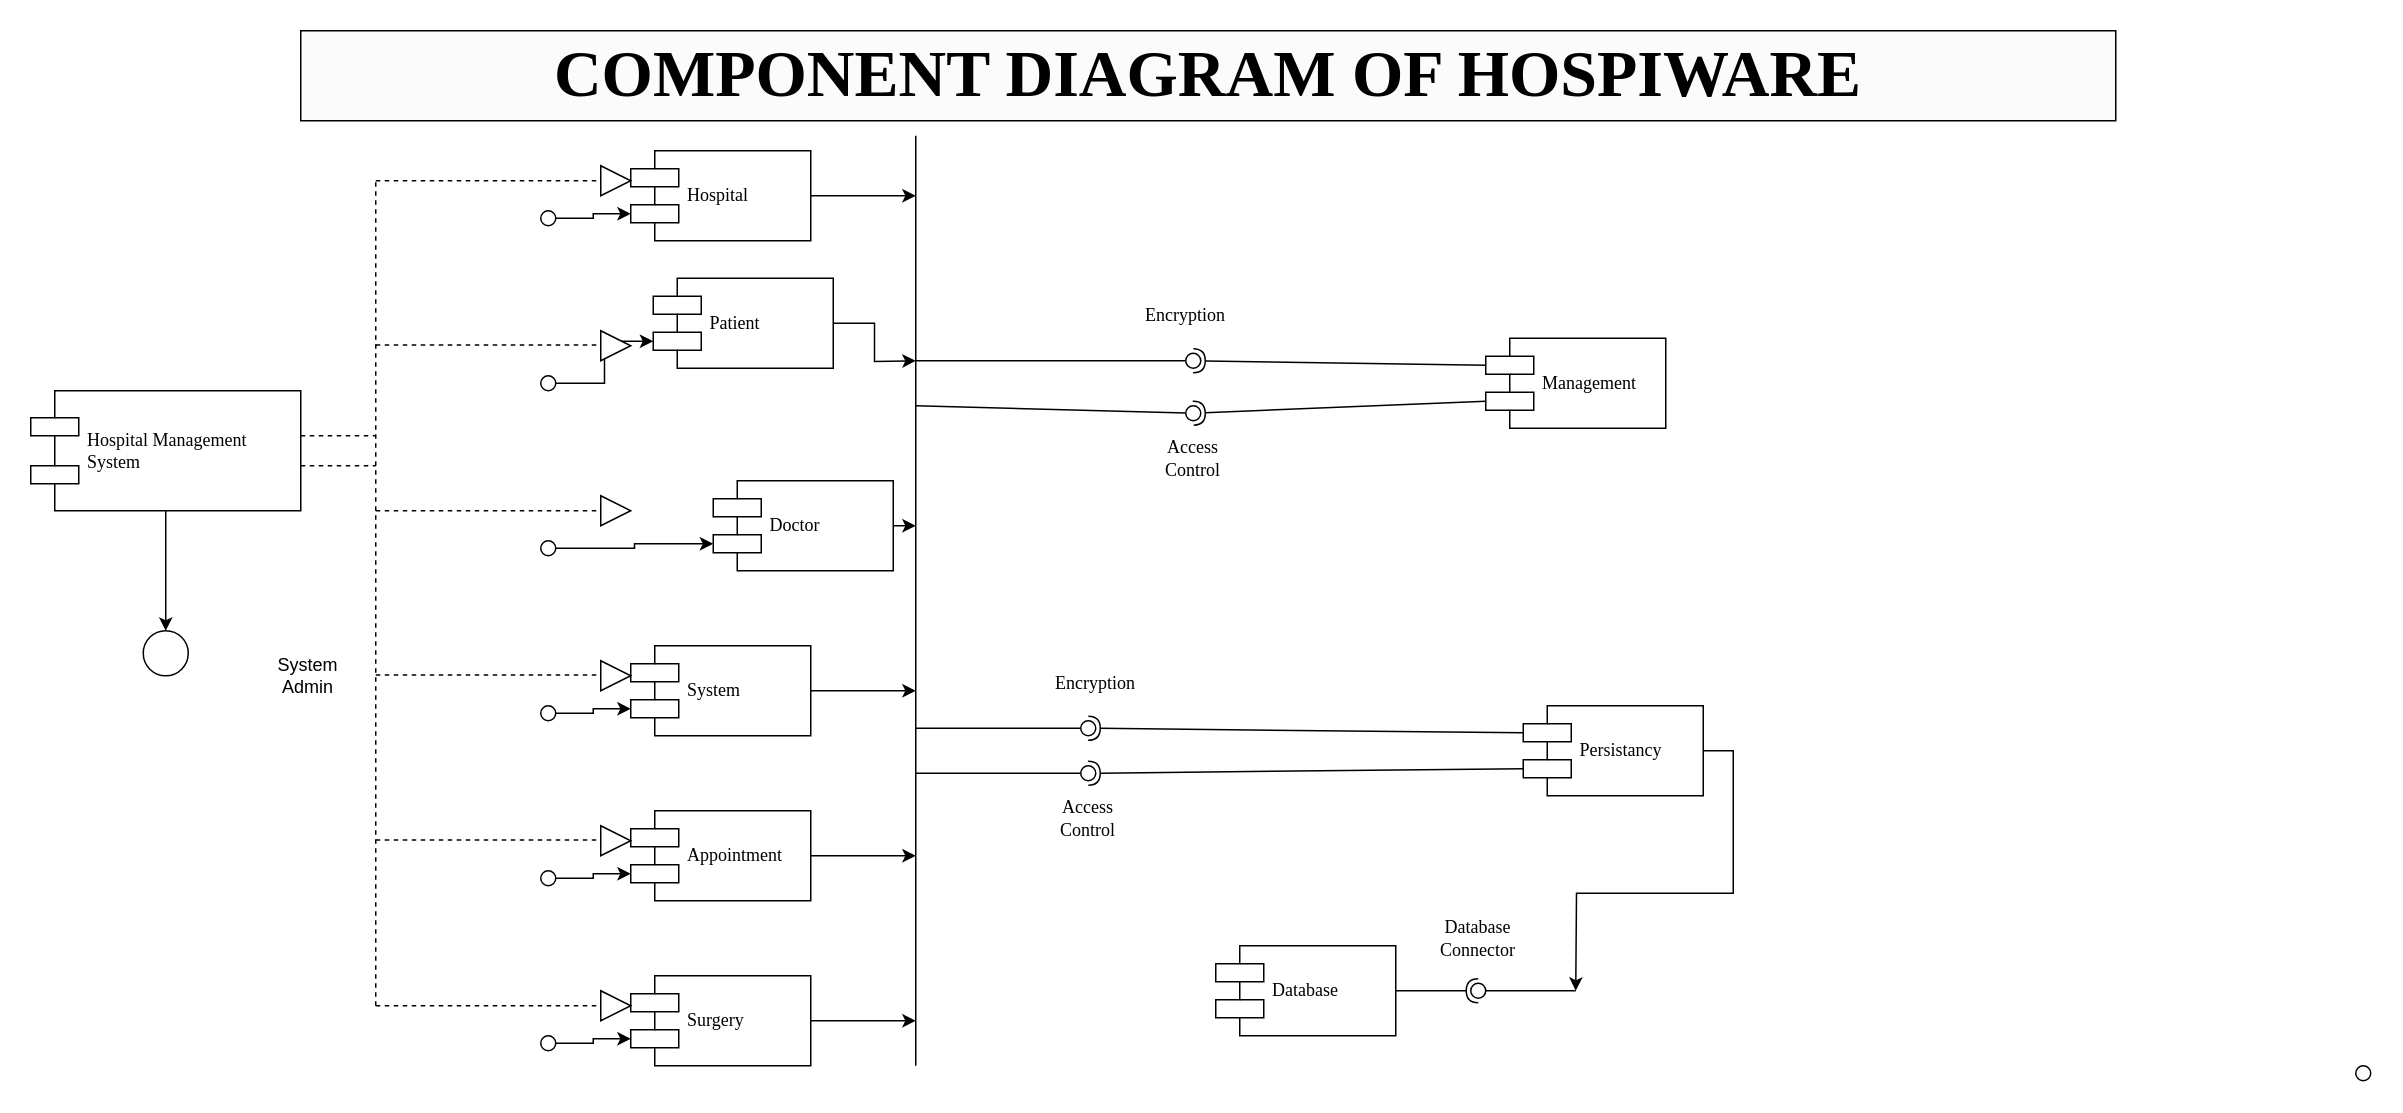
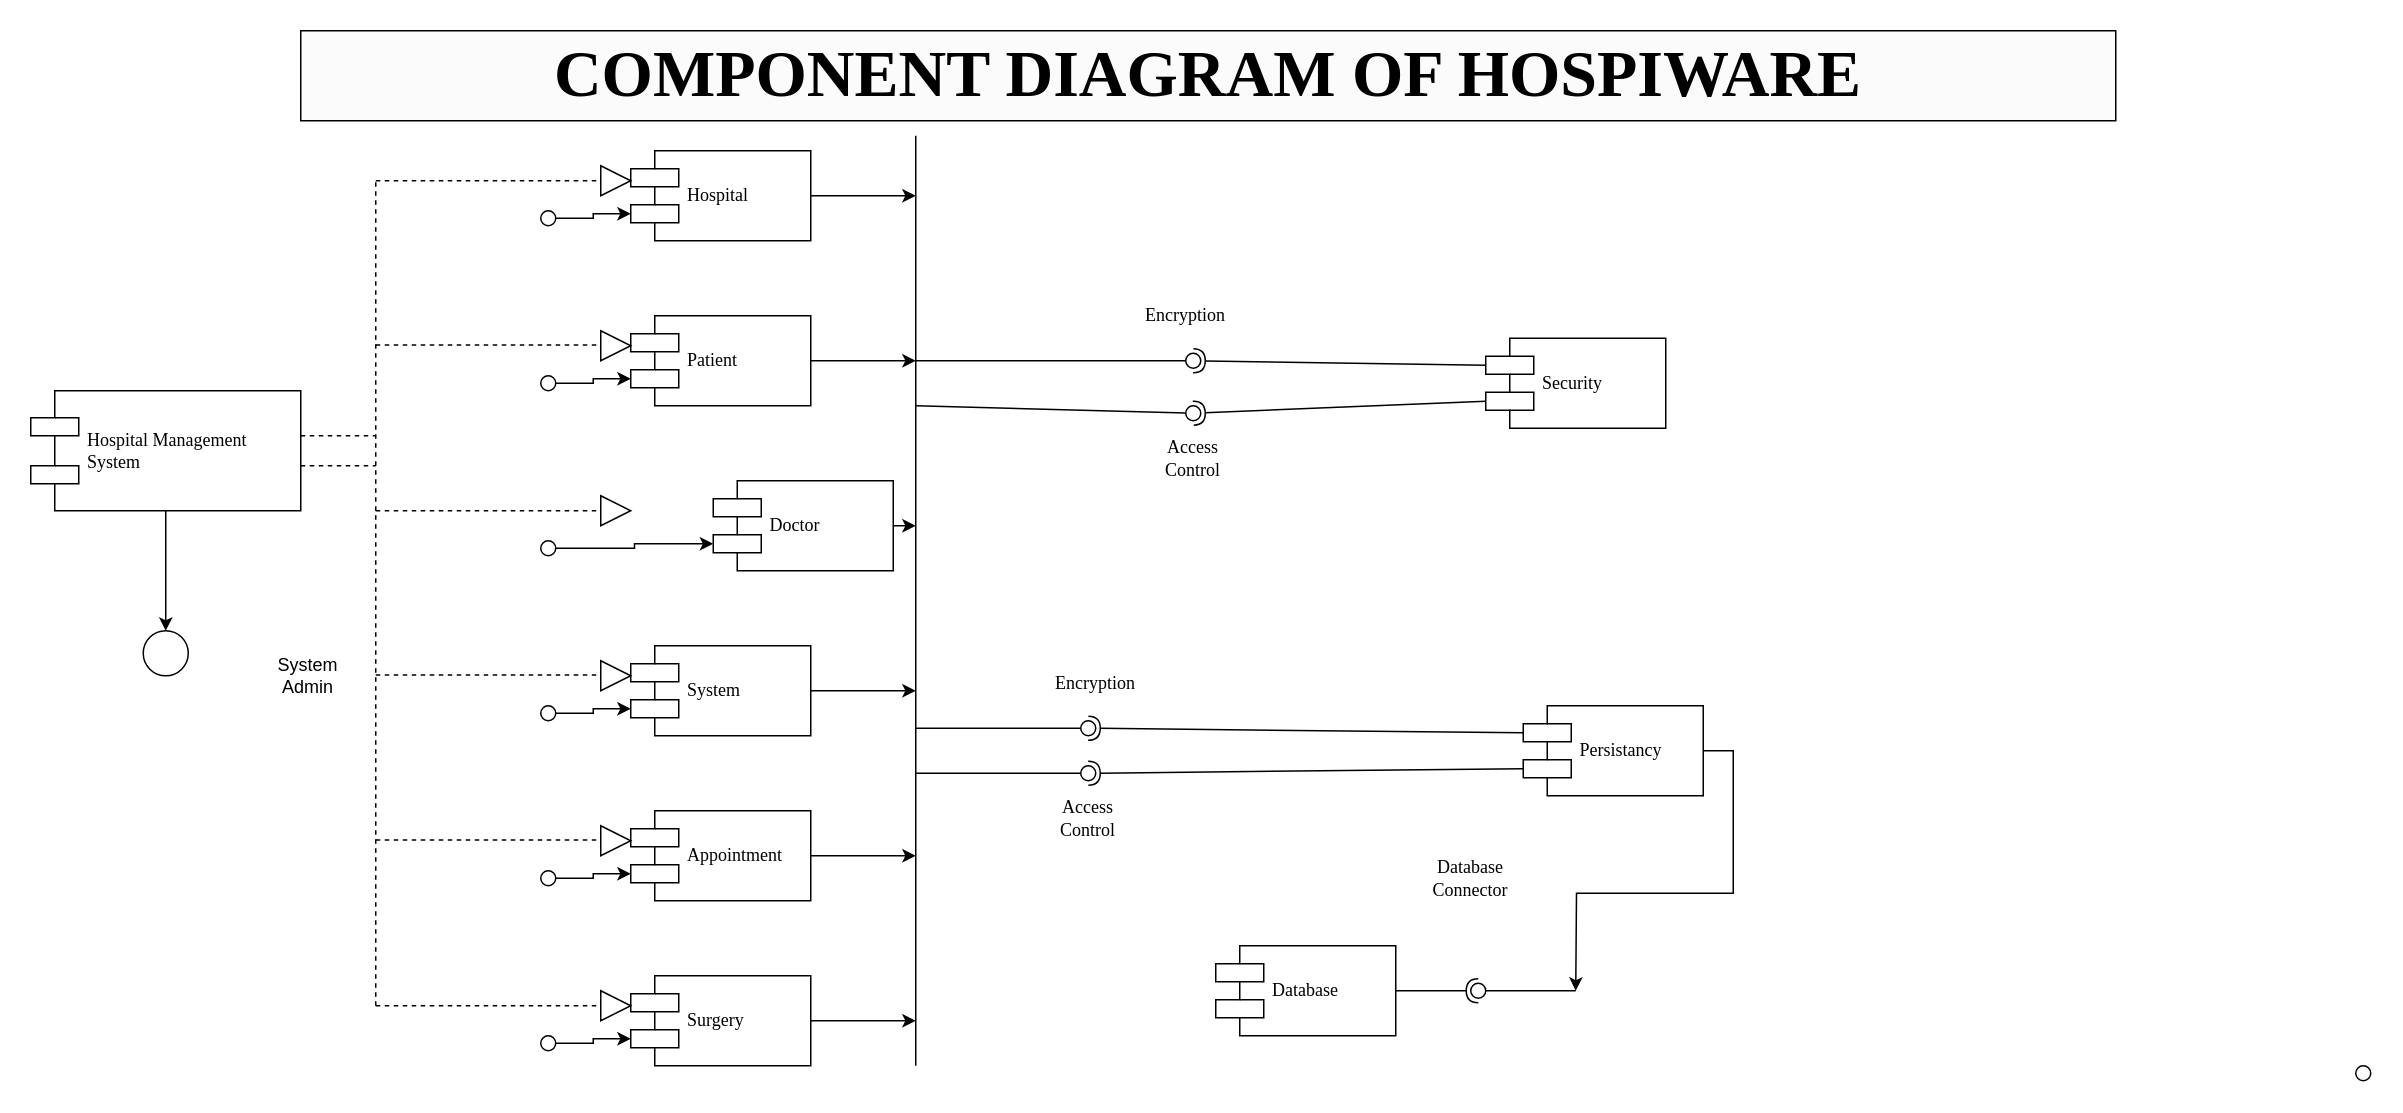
node "Patient": moved (743, 323) -> (721, 361)
node "Management": label "Management" -> "Security"
node "Database Connector": moved (1478, 938) -> (1471, 878)
